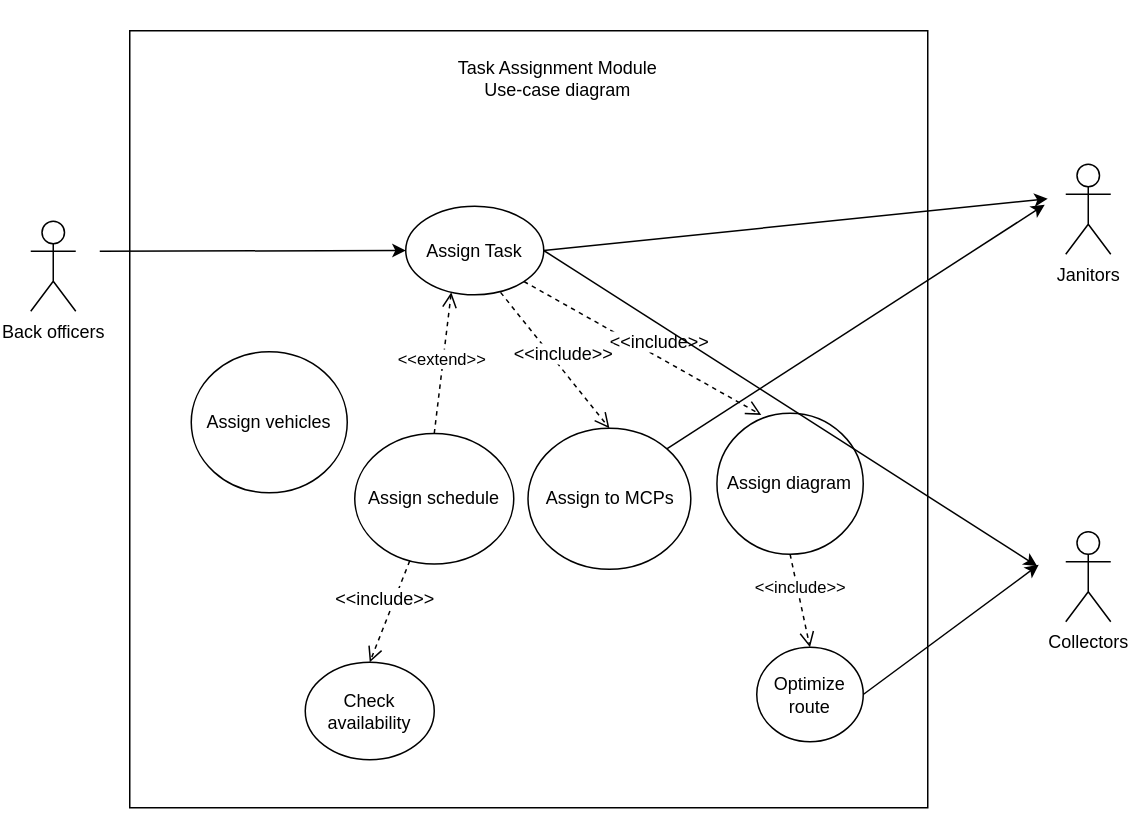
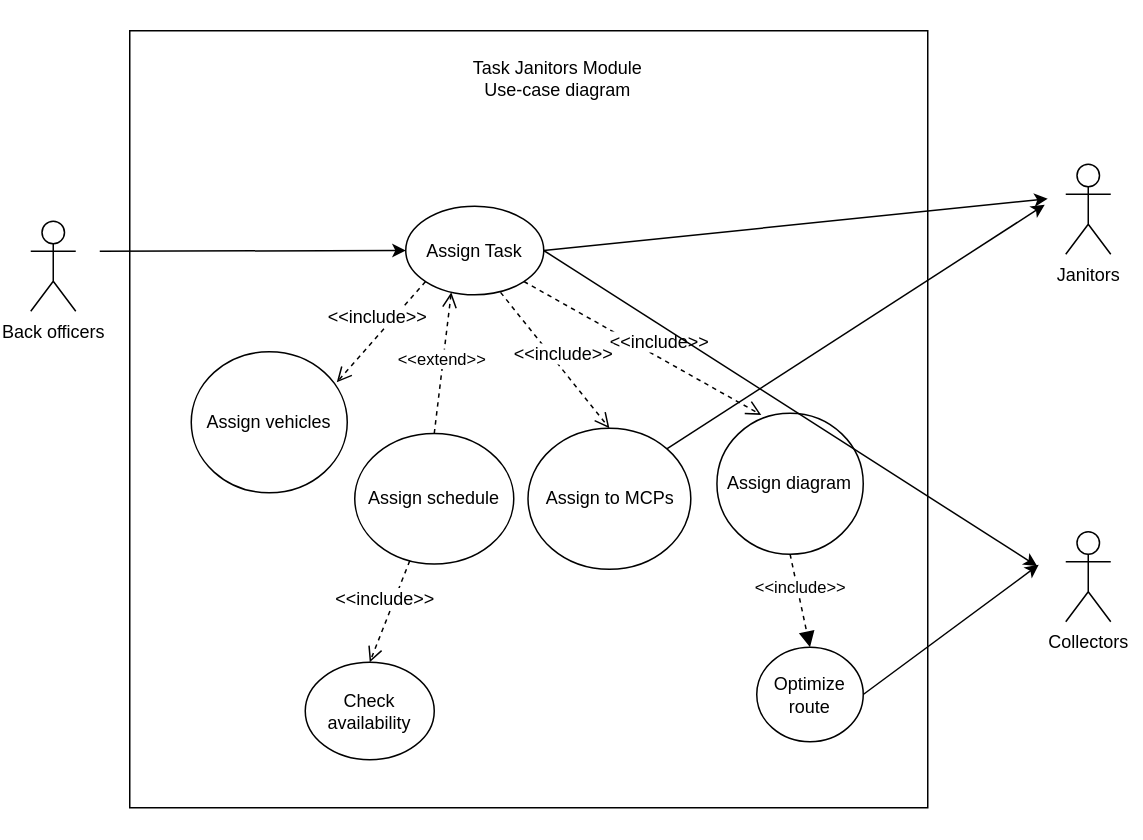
node "Task Assignment Module Use-case diagram": label "Task Assignment Module Use-case diagram" -> "Task Janitors Module Use-case diagram"
edge "Assign Task" -> "Assign vehicles": added, label "<<include>>"
edge "Assign diagram" -> "Optimize route": arrowhead open -> block
